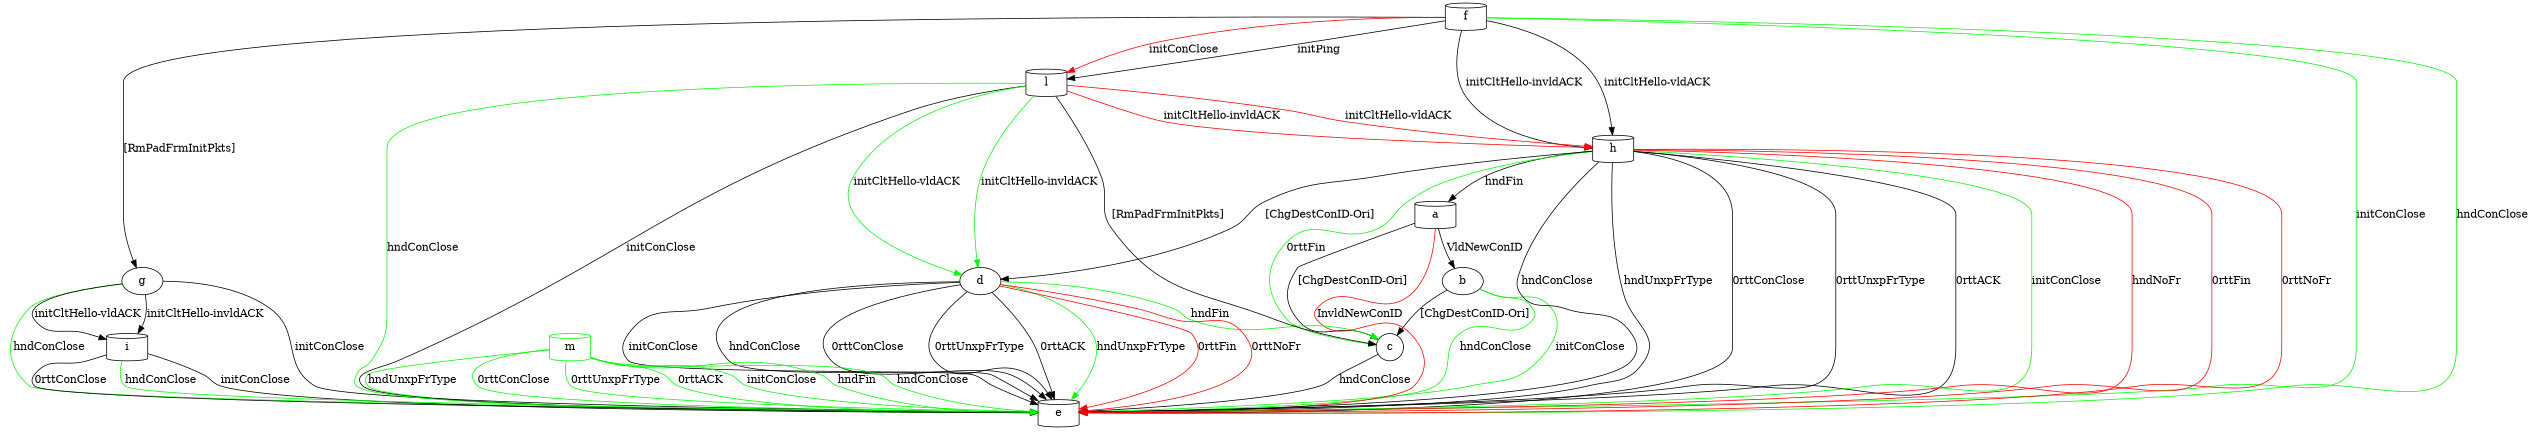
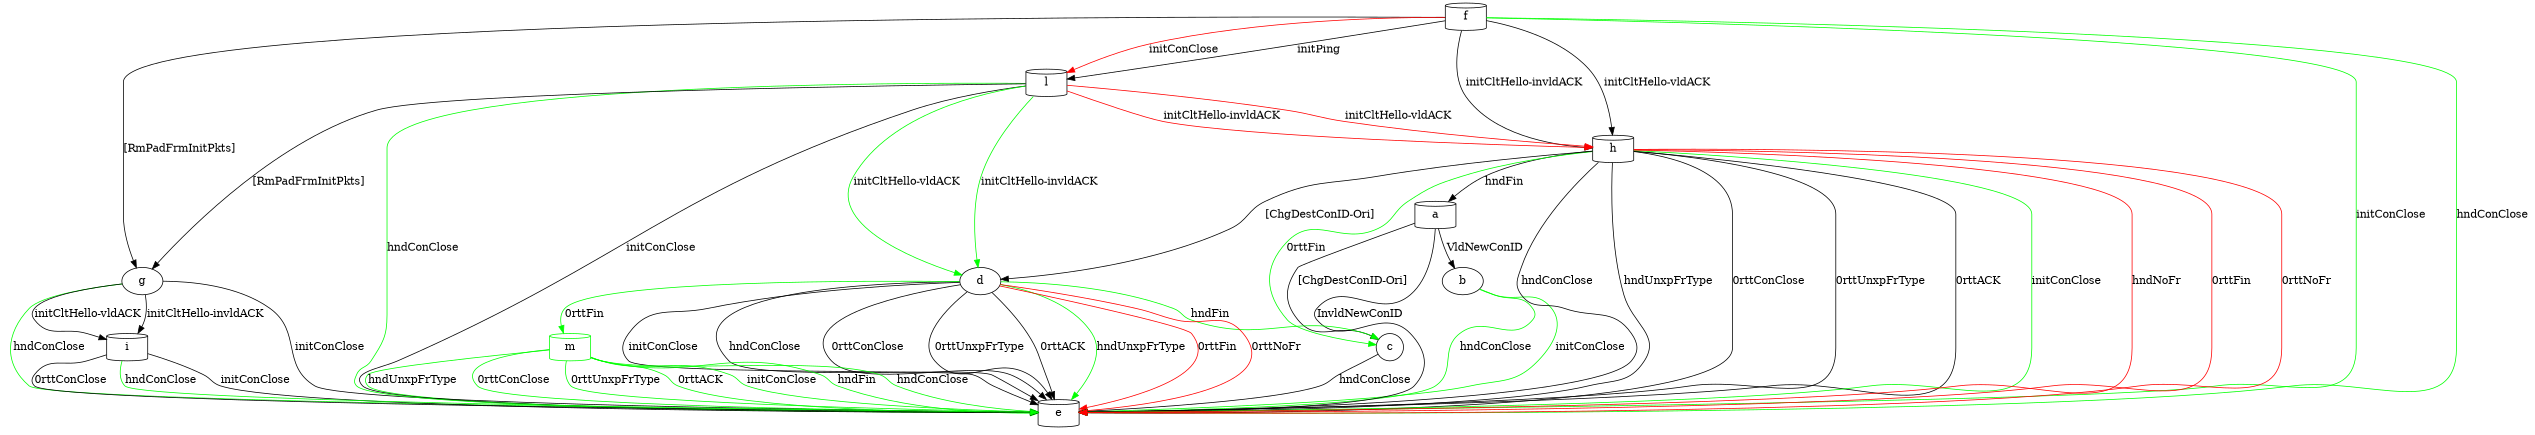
edge "l" -> "c": now "l" -> "g"
edge "d" -> "m": added, label "0rttFin"
edge "b" -> "c": removed, label "[ChgDestConID-Ori]"
edge "a" -> "e": color red -> black
